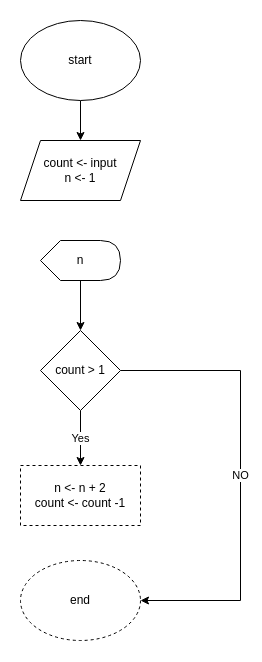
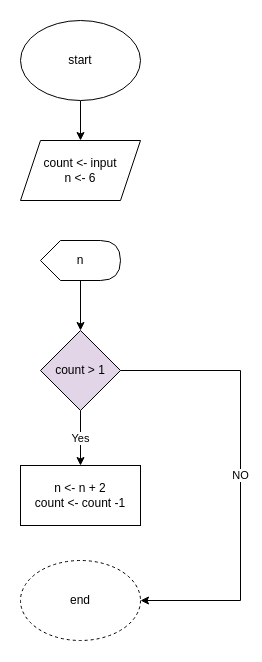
node "count <- input n <- 1": label "count <- input n <- 1" -> "count <- input n <- 6"
node "count > 1": fillcolor #ffffff -> #e1d5e7
node "n <- n + 2 count <- count -1": style dashed -> solid
